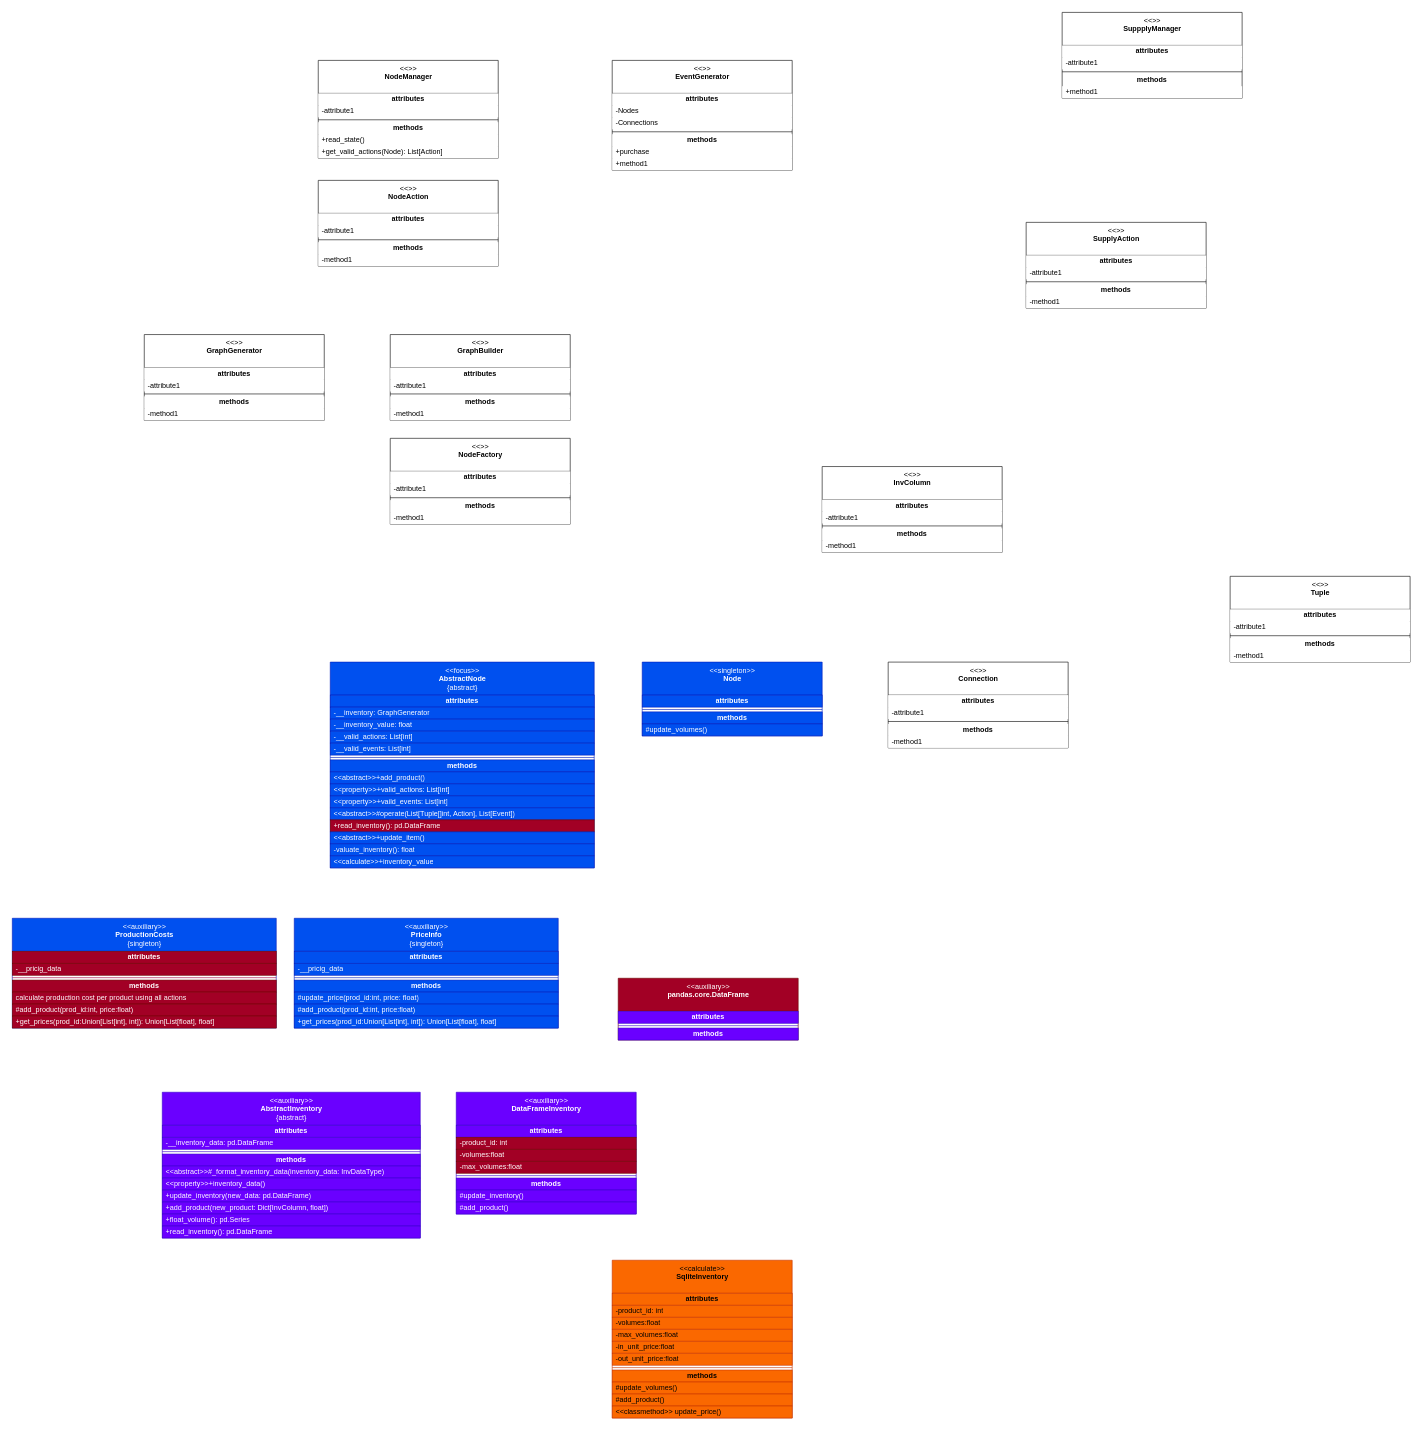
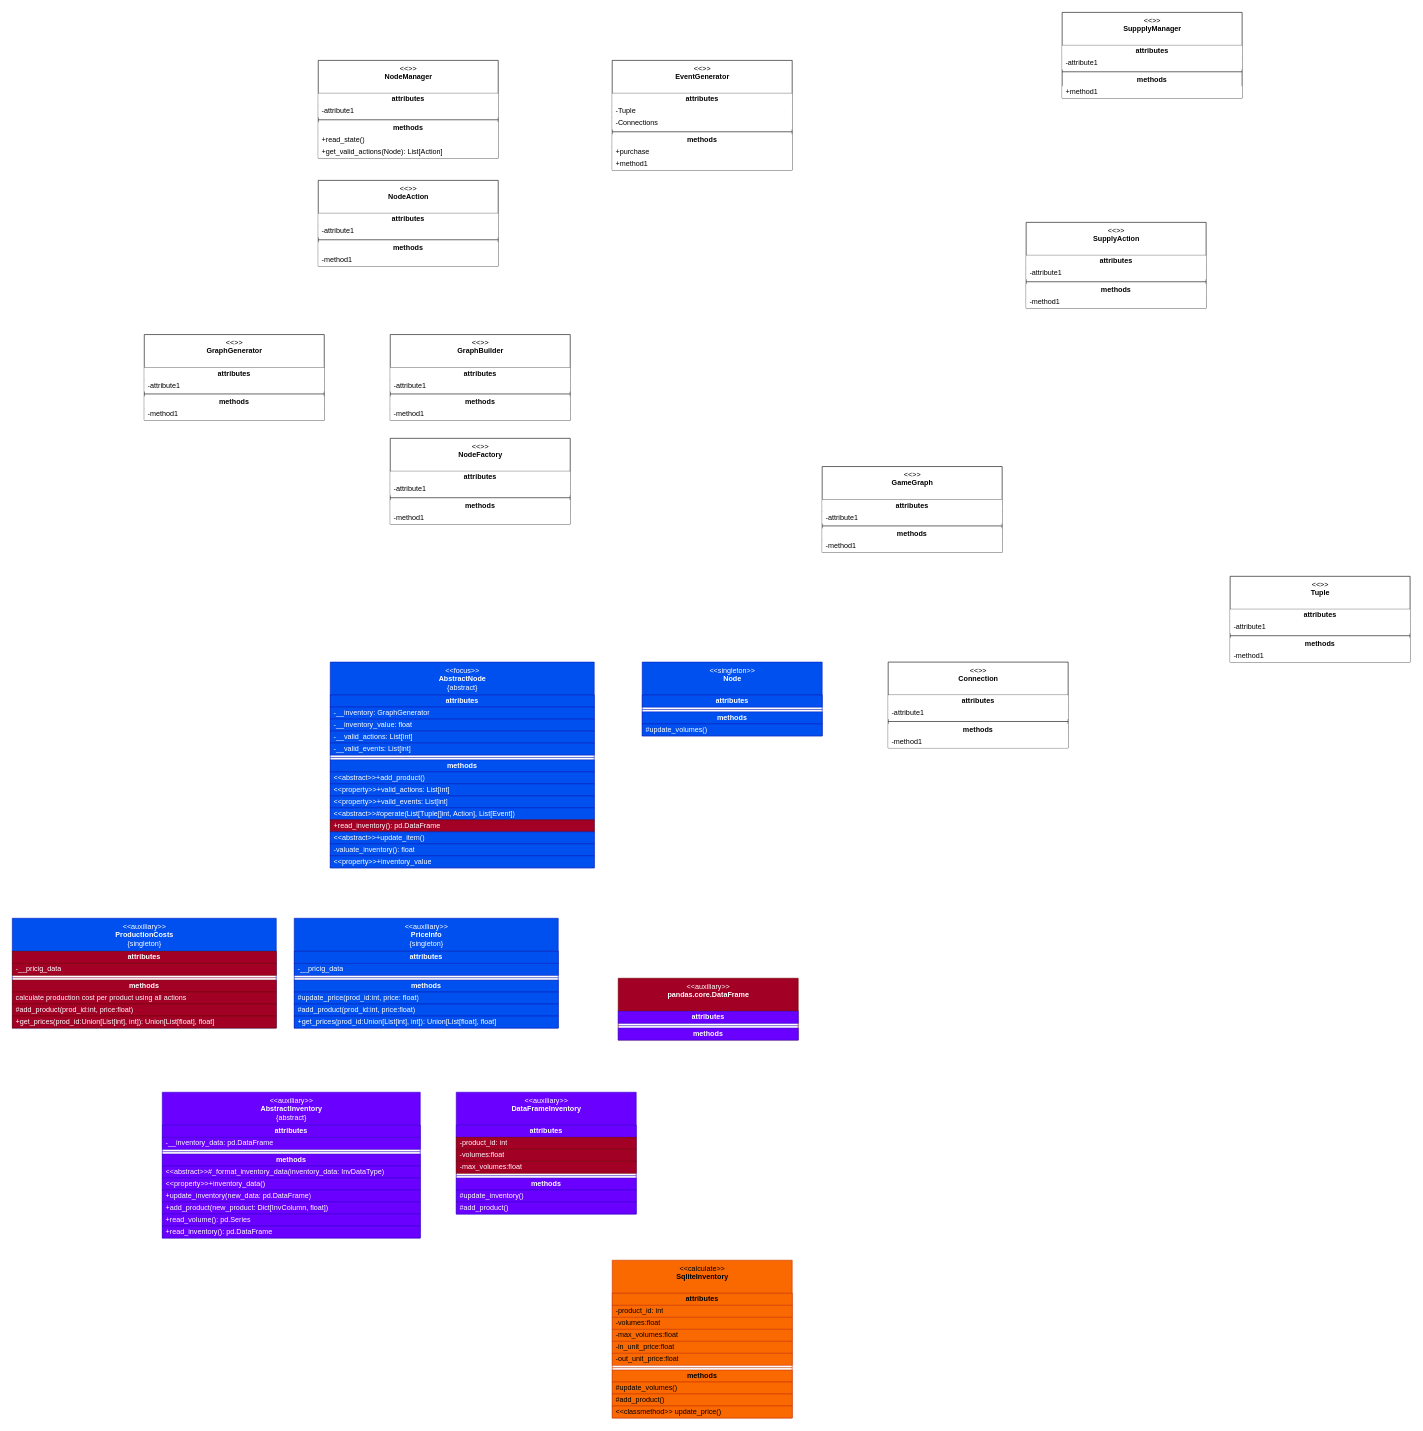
node "-Nodes": label "-Nodes" -> "-Tuple"
node "<<>> InvColumn": label "<<>> InvColumn" -> "<<>> GameGraph"
node "<<calculate>>+inventory_value": label "<<calculate>>+inventory_value" -> "<<property>>+inventory_value"
node "+float_volume(): pd.Series": label "+float_volume(): pd.Series" -> "+read_volume(): pd.Series"
